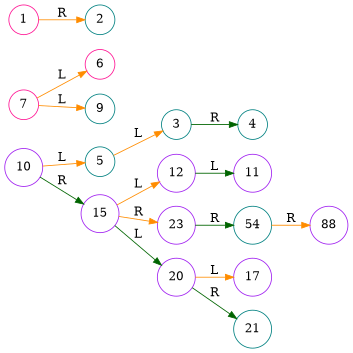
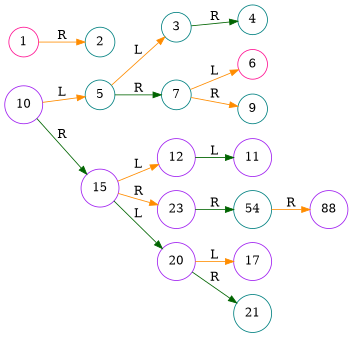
edge "5" -> "7": added, label "R"
edge "7" -> "9": label "L" -> "R"
node "7": color deeppink -> teal
